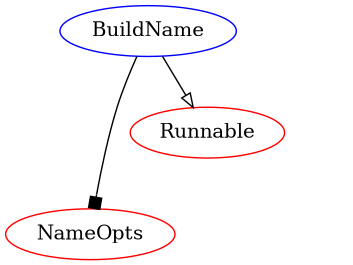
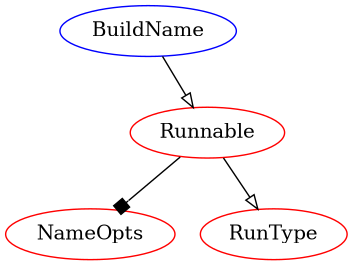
edge "BuildName" -> "NameOpts": now "Runnable" -> "NameOpts"
node "RunType": added
